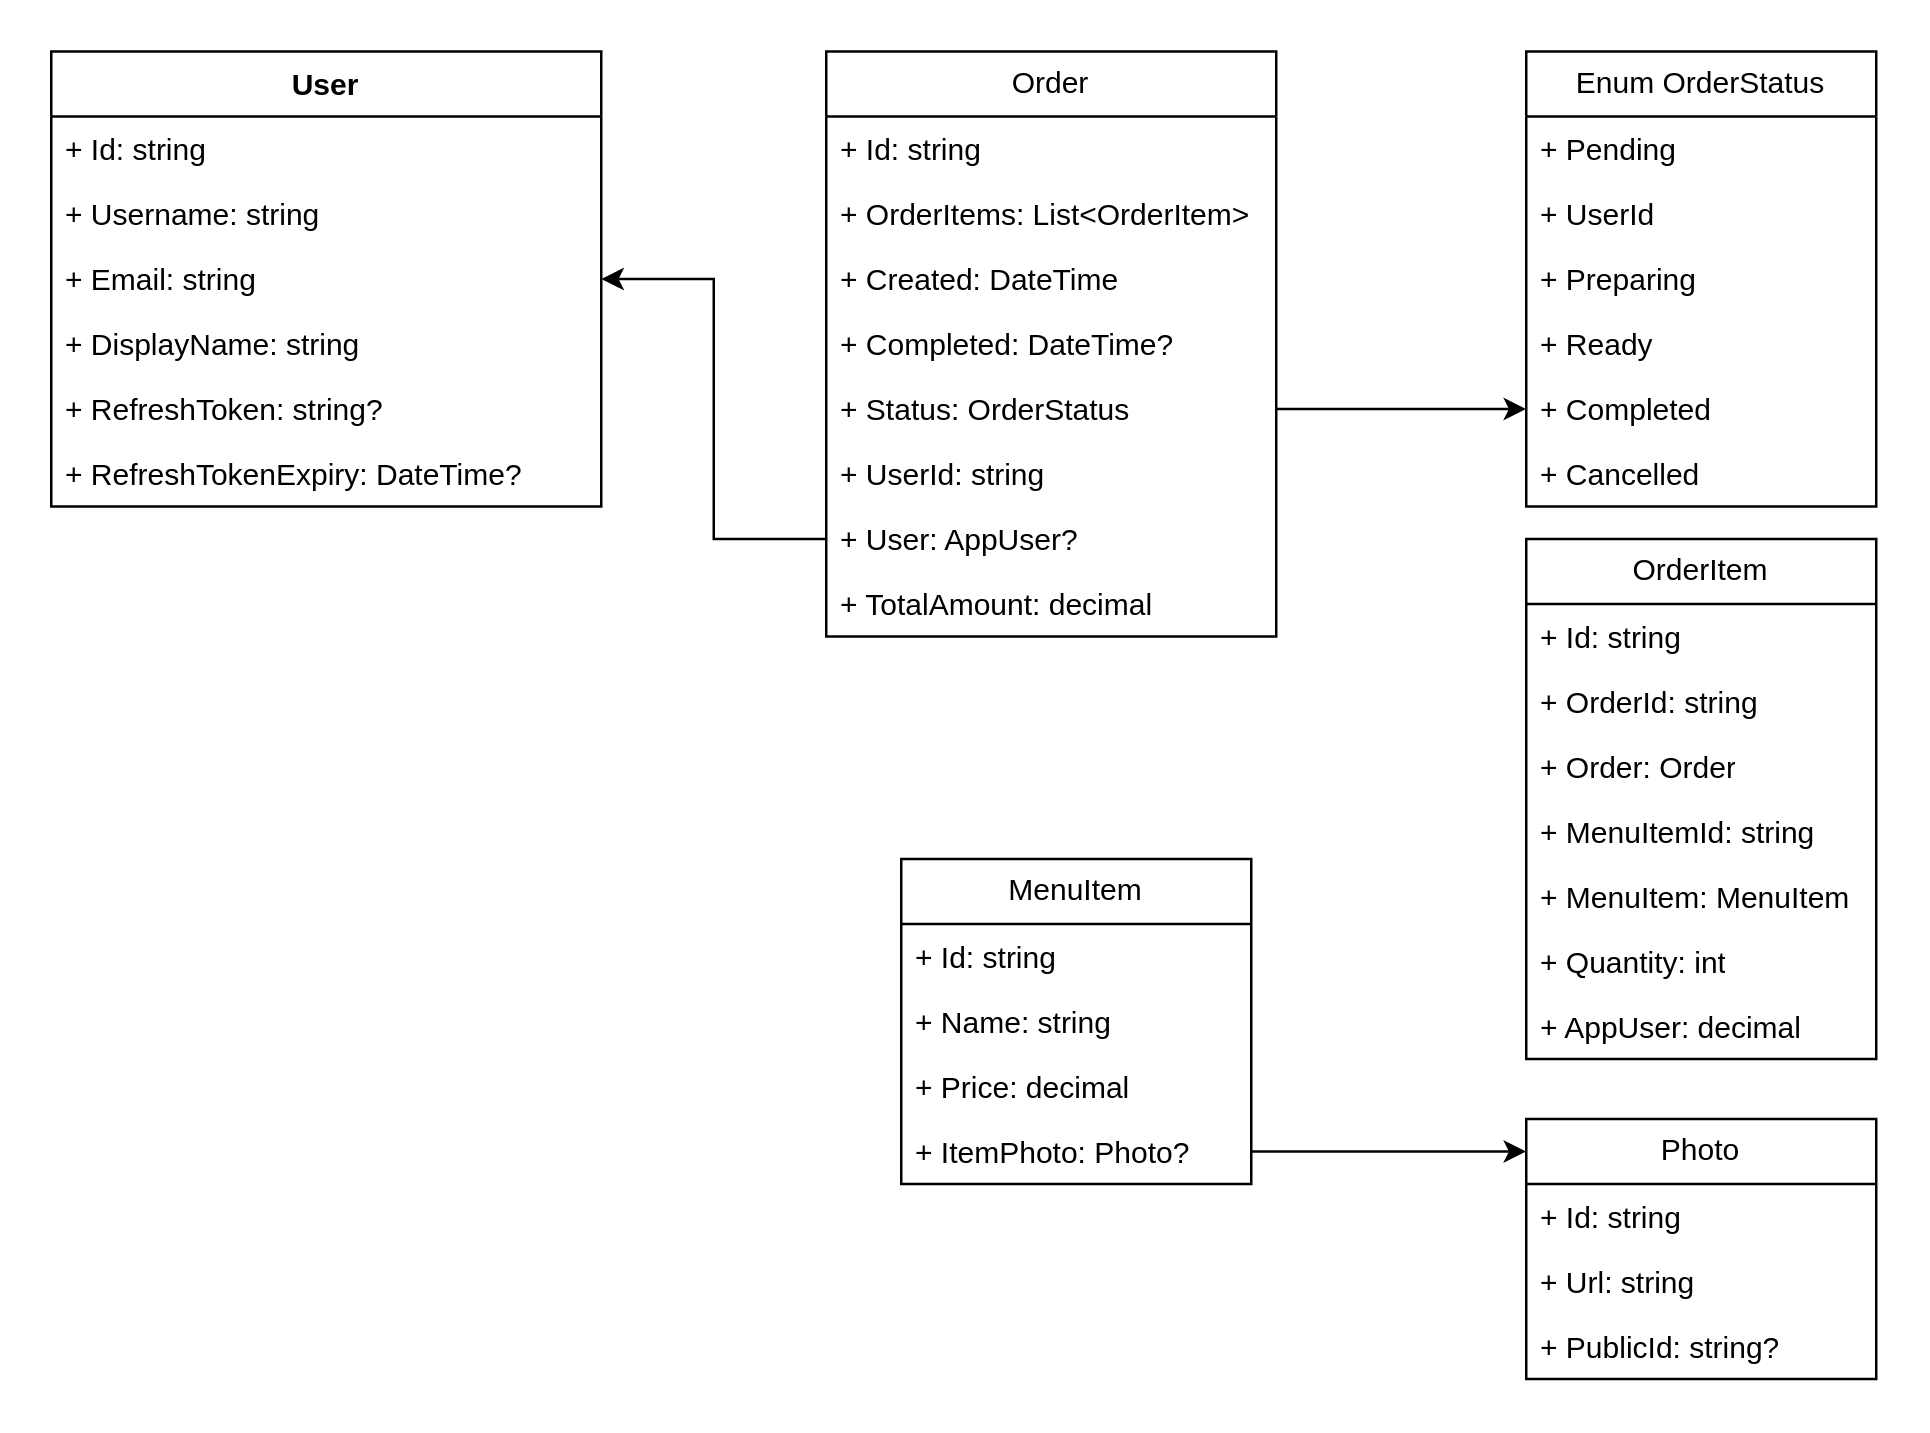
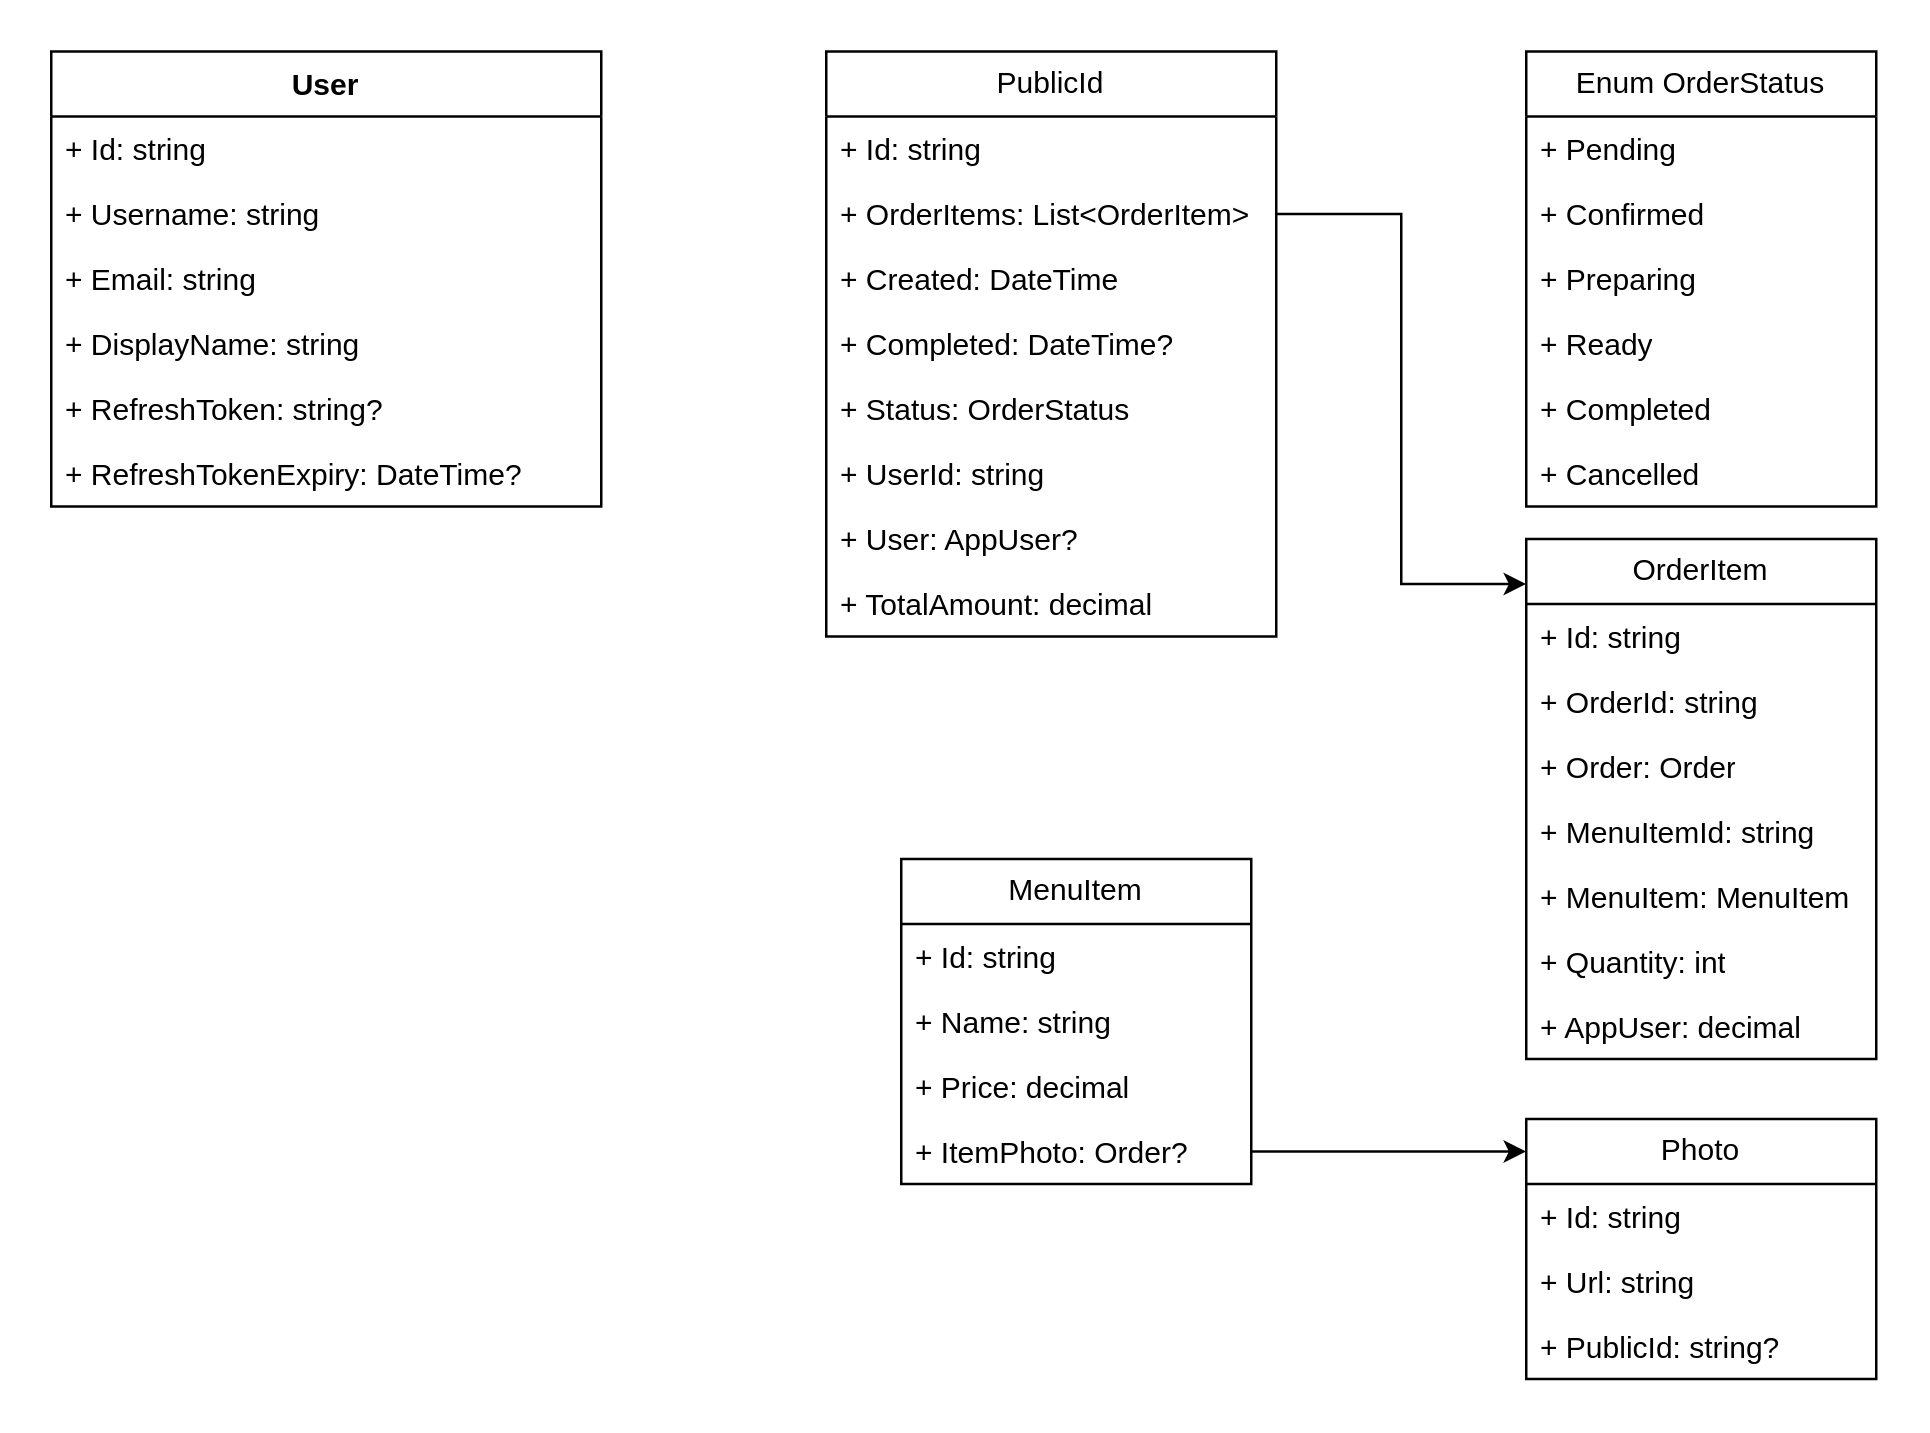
node "Order": label "Order" -> "PublicId"
node "+ UserId": label "+ UserId" -> "+ Confirmed"
edge "+ OrderItems: List<OrderItem>" -> "OrderItem": added
edge "+ Status: OrderStatus" -> "Enum OrderStatus": removed
edge "+ User: AppUser?" -> "User": removed
node "+ ItemPhoto: Photo?": label "+ ItemPhoto: Photo?" -> "+ ItemPhoto: Order?"
